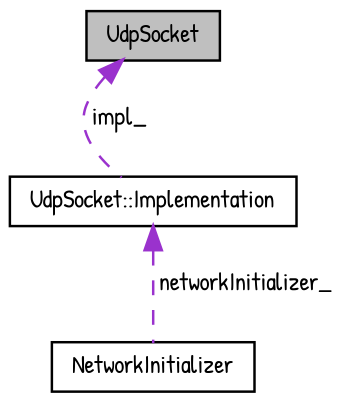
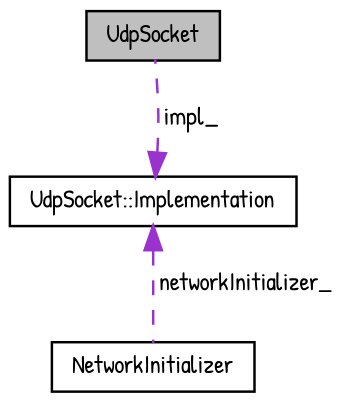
edge "UdpSocket::Implementation" -> "UdpSocket": reversed
